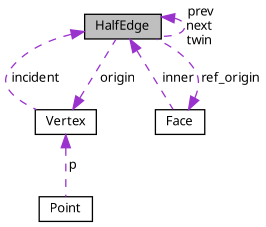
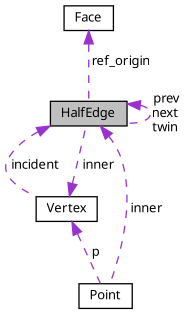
edge "HalfEdge" -> "Vertex": label " origin" -> " inner"
edge "Face" -> "HalfEdge": now "Point" -> "HalfEdge"
